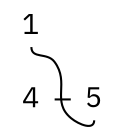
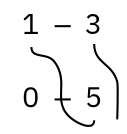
node "3": added
node "4": label "4" -> "0"
